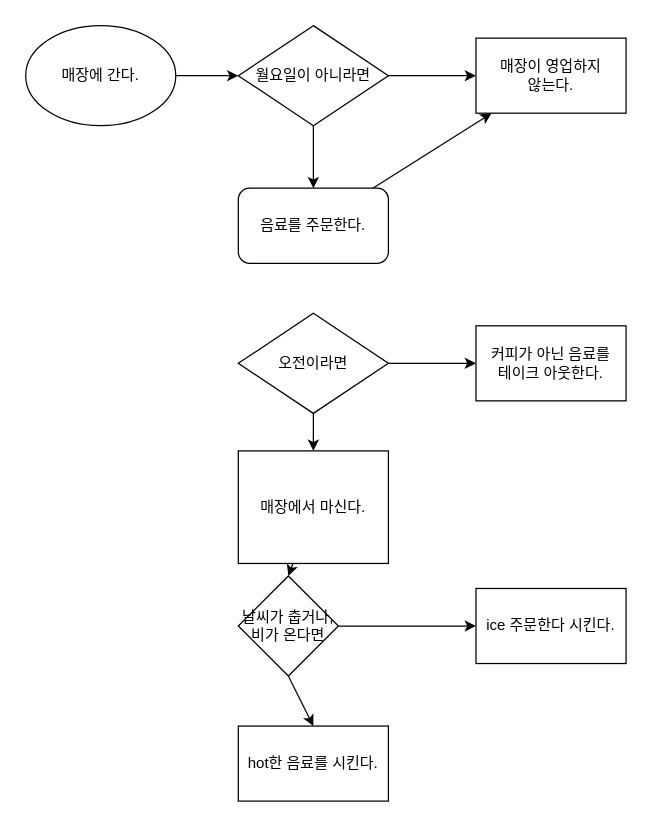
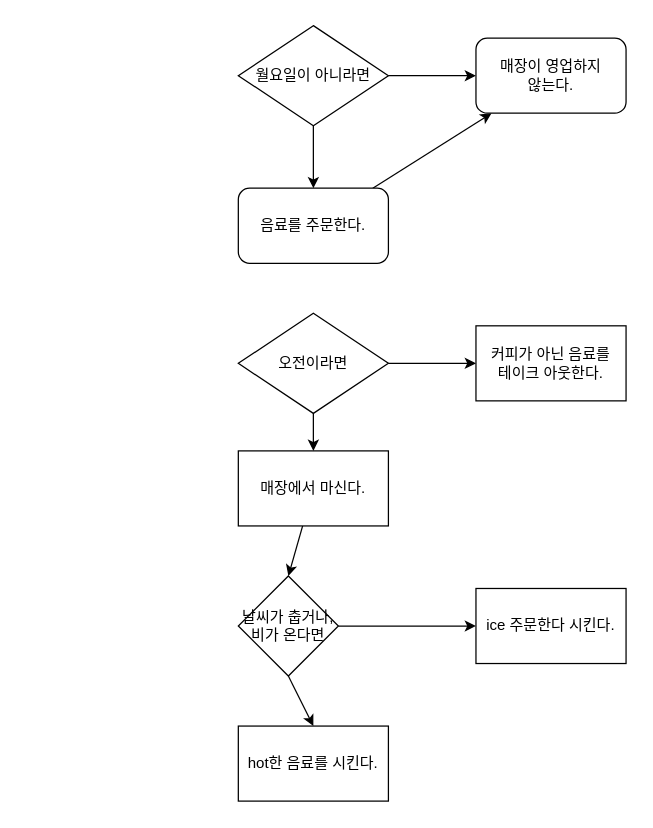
node "매장에 간다.": removed
edge "매장에 간다." -> "월요일이 아니라면": removed
node "매장이 영업하지 않는다.": shape rectangle -> rounded rectangle
node "매장에서 마신다.": size 150x113 -> 150x75
